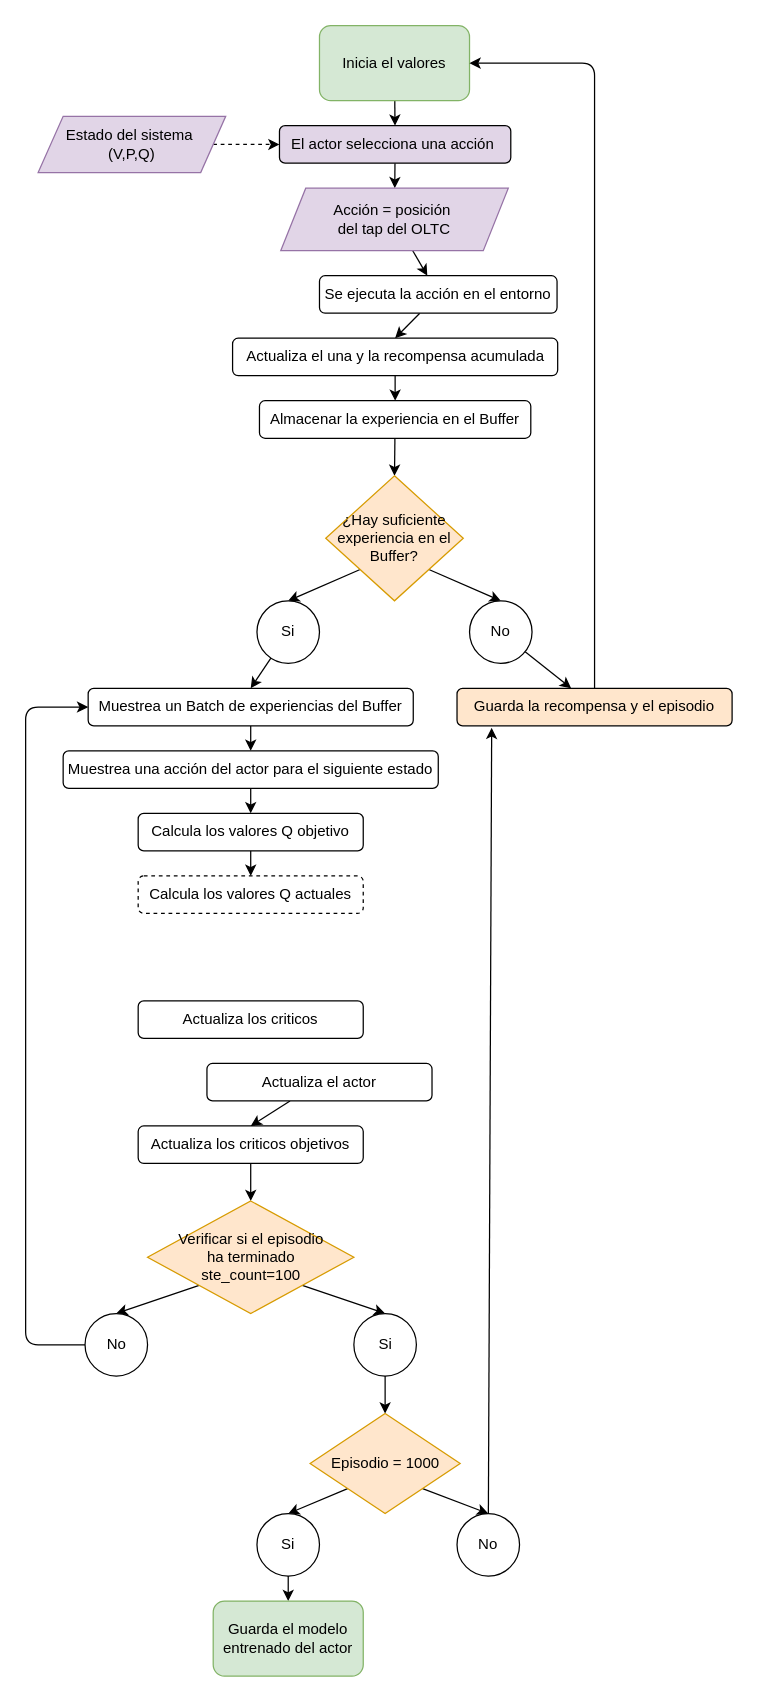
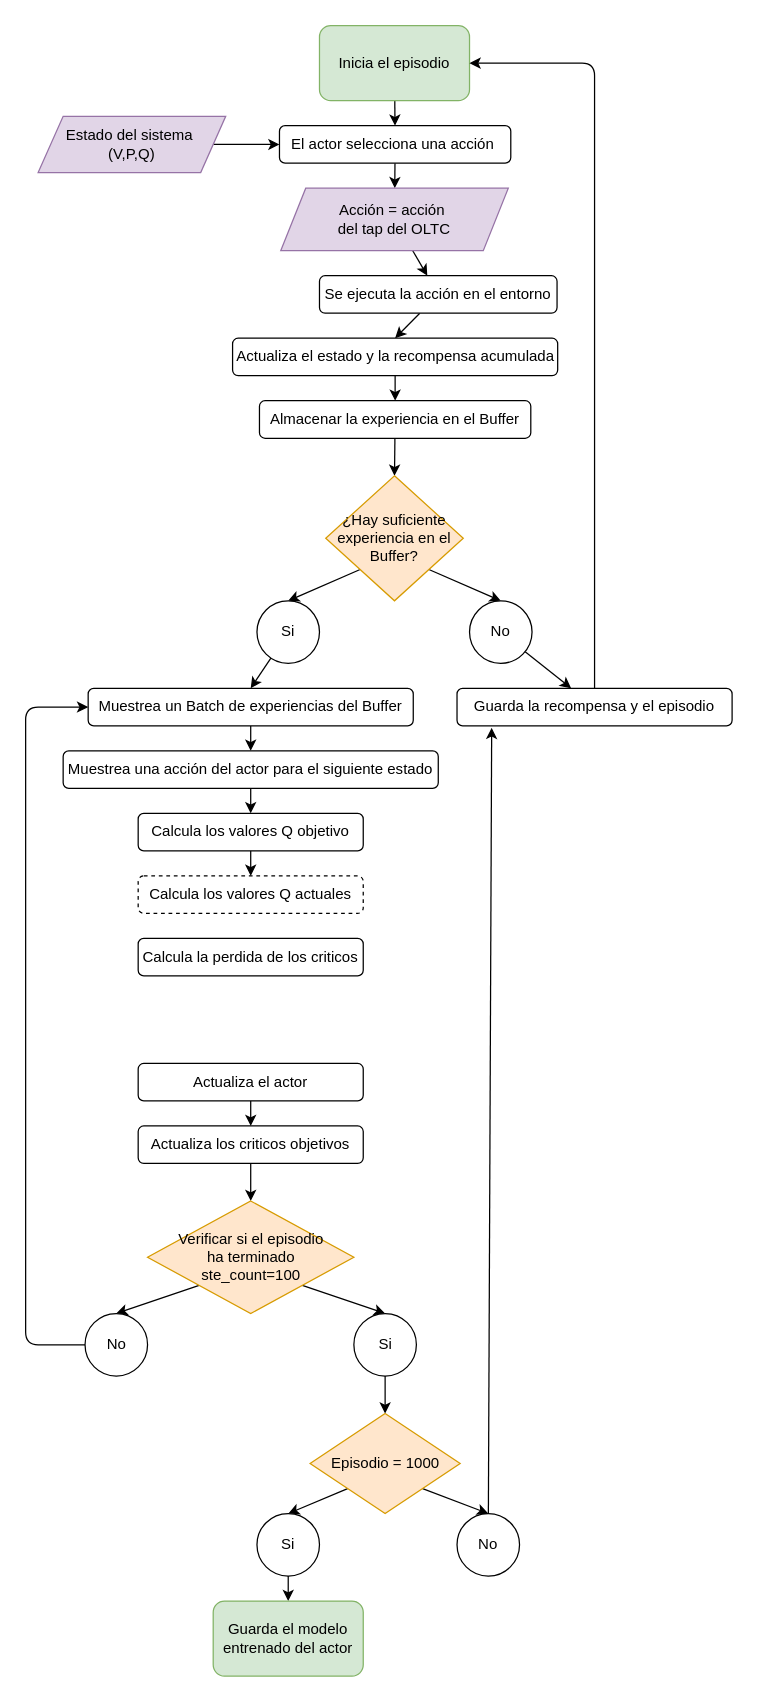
node "Inicia el valores": label "Inicia el valores" -> "Inicia el episodio"
edge "Estado del sistema (V,P,Q)" -> "El actor selecciona una acción": style dashed -> solid
node "El actor selecciona una acción": fillcolor #e1d5e7 -> #ffffff
node "Acción = posición del tap del OLTC": label "Acción = posición del tap del OLTC" -> "Acción = acción del tap del OLTC"
node "Actualiza el una y la recompensa acumulada": label "Actualiza el una y la recompensa acumulada" -> "Actualiza el estado y la recompensa acumulada"
node "Guarda la recompensa y el episodio": fillcolor #ffe6cc -> #ffffff
node "Calcula la perdida de los criticos": added
node "Actualiza los criticos": removed
node "Actualiza el actor": moved (319, 1082) -> (251, 1082)
